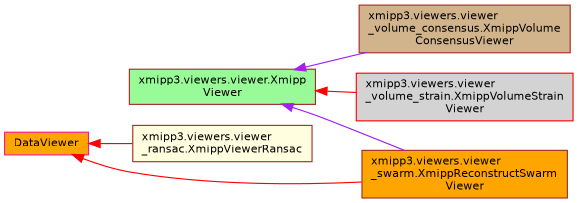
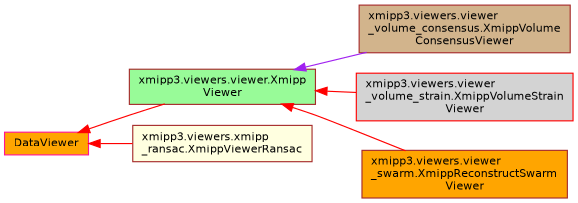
edge "xmipp3.viewers.viewer _swarm.XmippReconstructSwarm Viewer" -> "xmipp3.viewers.viewer.Xmipp Viewer": color purple -> red
node "xmipp3.viewers.viewer _ransac.XmippViewerRansac": label "xmipp3.viewers.viewer _ransac.XmippViewerRansac" -> "xmipp3.viewers.xmipp _ransac.XmippViewerRansac"
edge "xmipp3.viewers.viewer _swarm.XmippReconstructSwarm Viewer" -> "DataViewer": now "xmipp3.viewers.viewer.Xmipp Viewer" -> "DataViewer"
